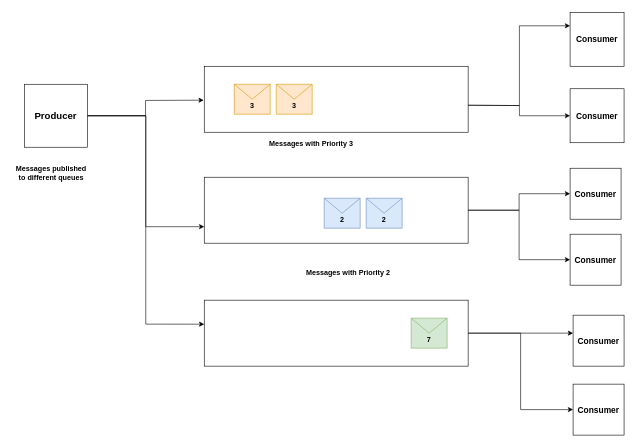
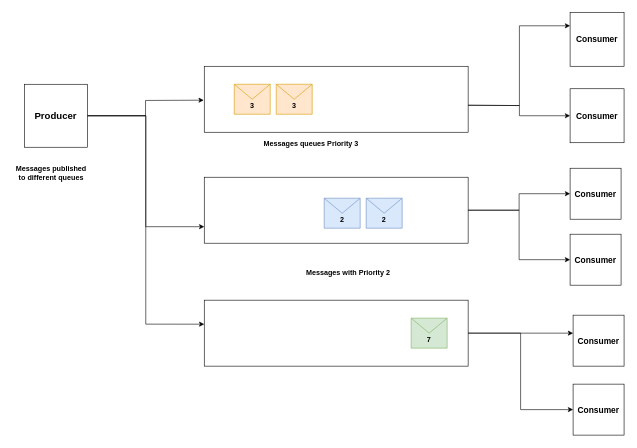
node "Messages with Priority 3": label "Messages with Priority 3" -> "Messages queues Priority 3"
